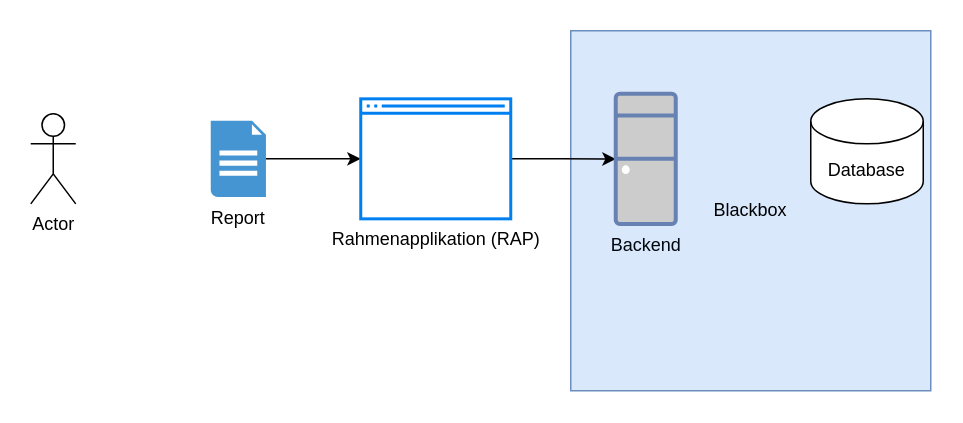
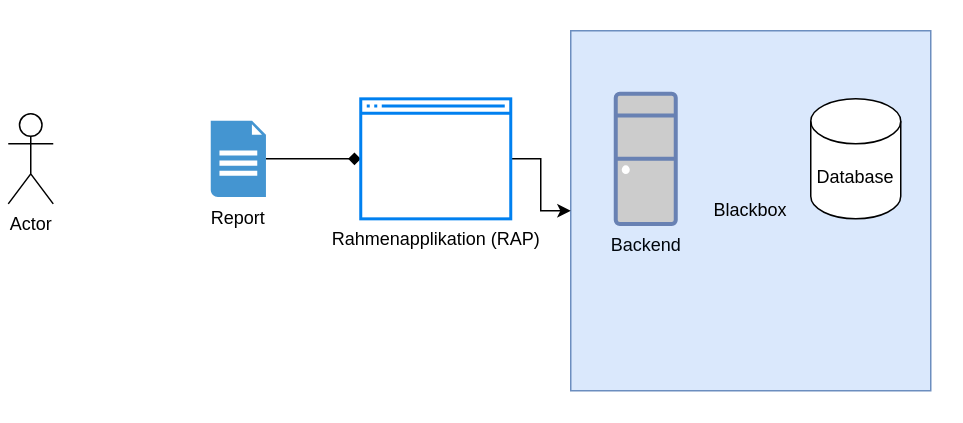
node "Database": size 113x105 -> 90x120
node "Actor": moved (53, 159) -> (31, 159)
edge "Report" -> "Rahmenapplikation (RAP)": arrowhead classic -> diamond
edge "Rahmenapplikation (RAP)" -> "Backend": now "Rahmenapplikation (RAP)" -> "Blackbox"
